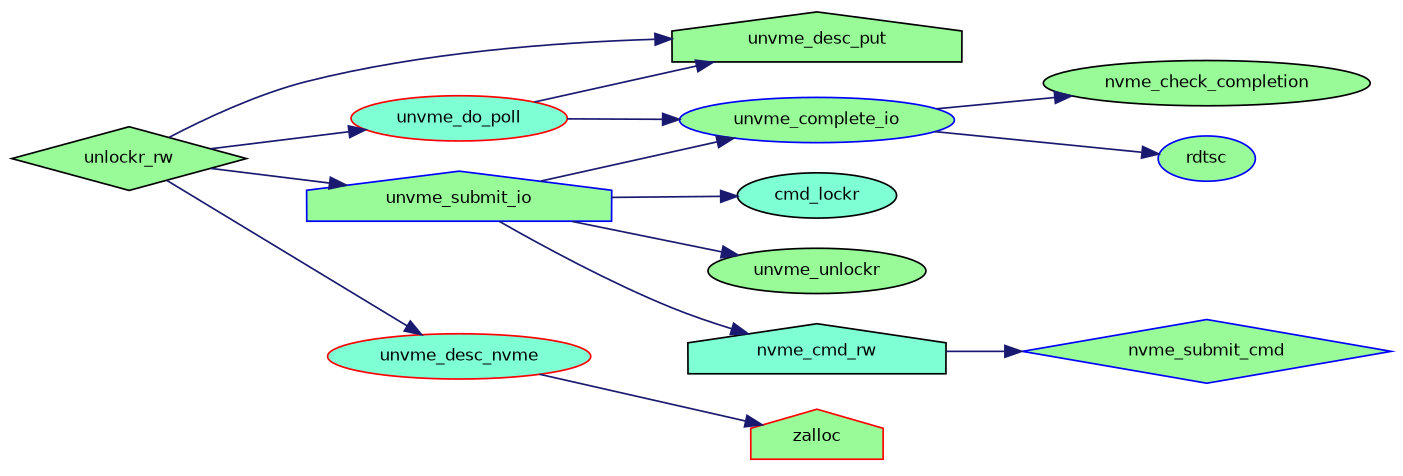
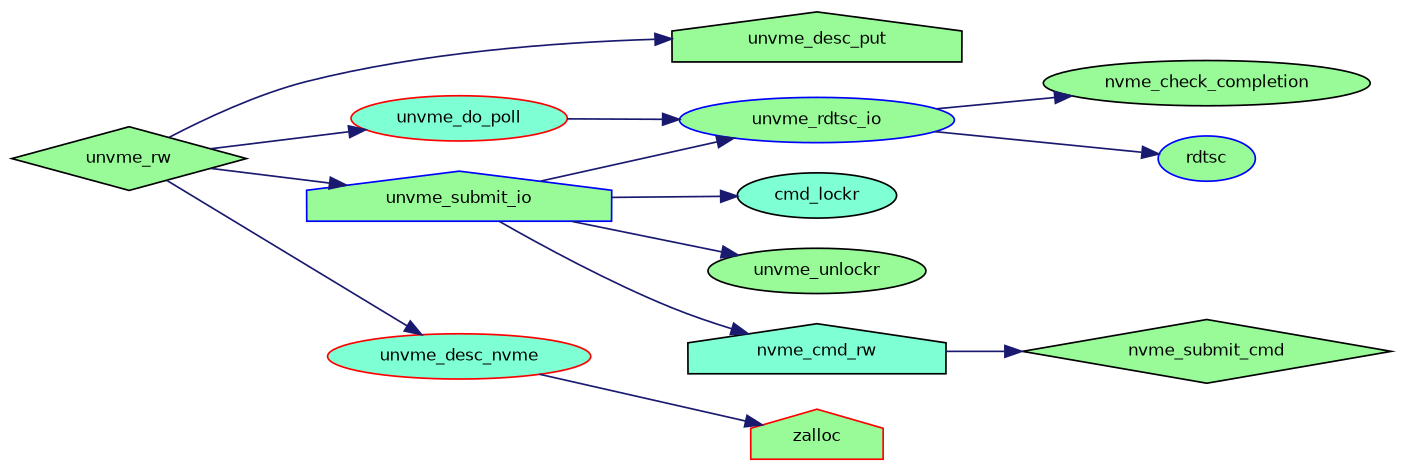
edge "unvme_do_poll" -> "unvme_desc_put": removed
node "unvme_complete_io": label "unvme_complete_io" -> "unvme_rdtsc_io"
node "unlockr_rw": label "unlockr_rw" -> "unvme_rw"
node "nvme_submit_cmd": color blue -> black
